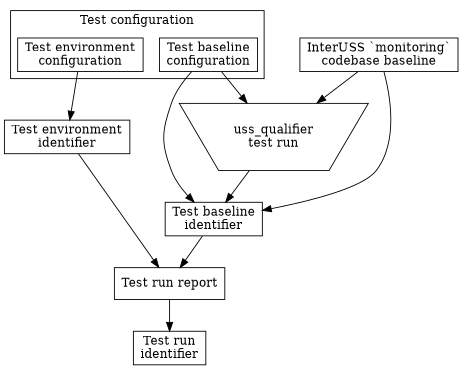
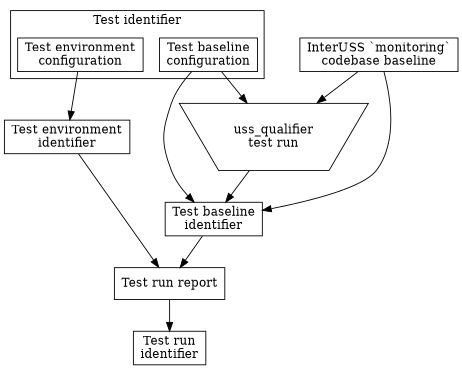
cluster "Test configuration": label "Test configuration" -> "Test identifier"
